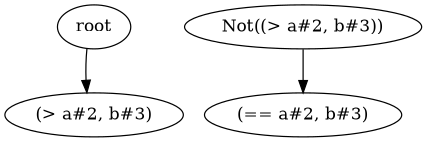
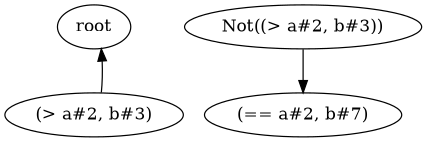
edge "root" -> "(> a#2, b#3)": reversed
node "(== a#2, b#3)": label "(== a#2, b#3)" -> "(== a#2, b#7)"
